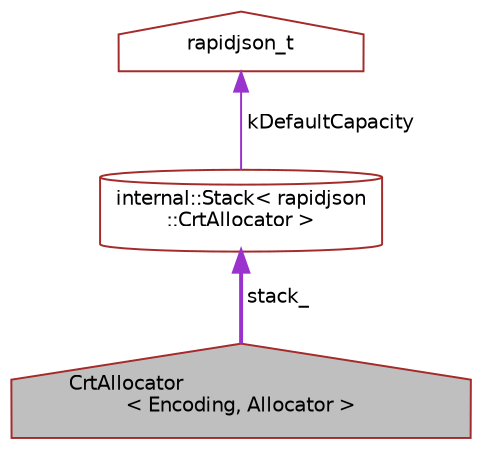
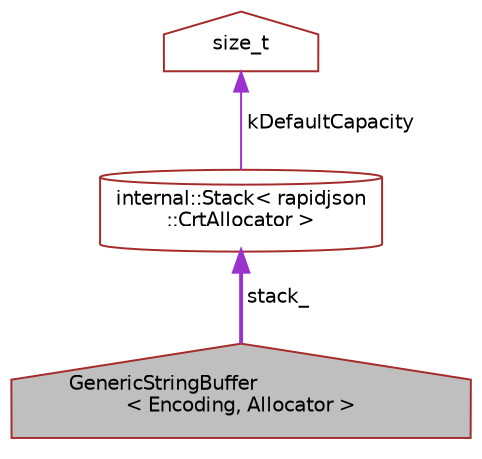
node "rapidjson_t": label "rapidjson_t" -> "size_t"
node "CrtAllocator < Encoding, Allocator >": label "CrtAllocator < Encoding, Allocator >" -> "GenericStringBuffer < Encoding, Allocator >"
